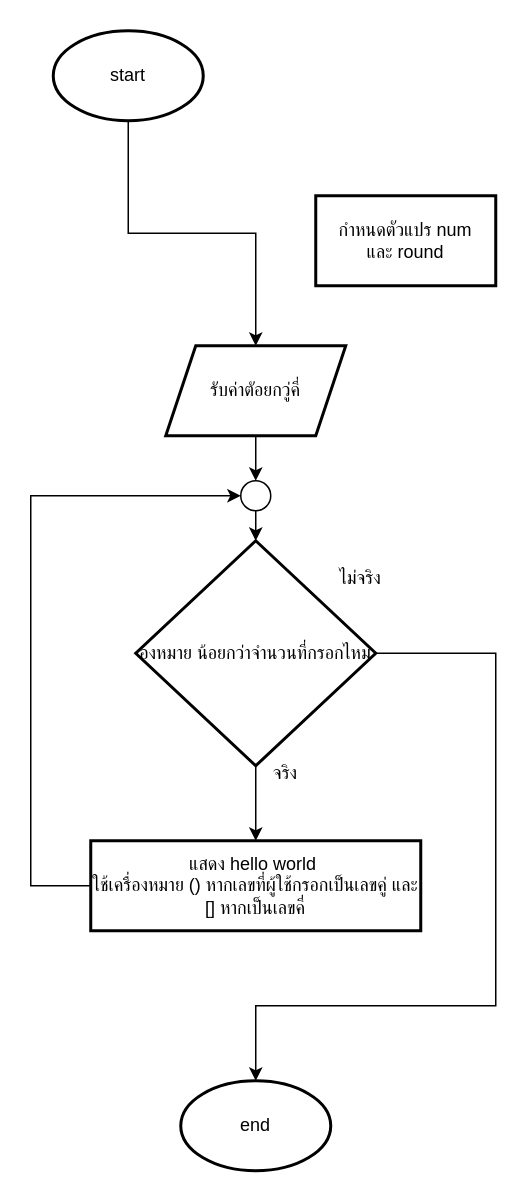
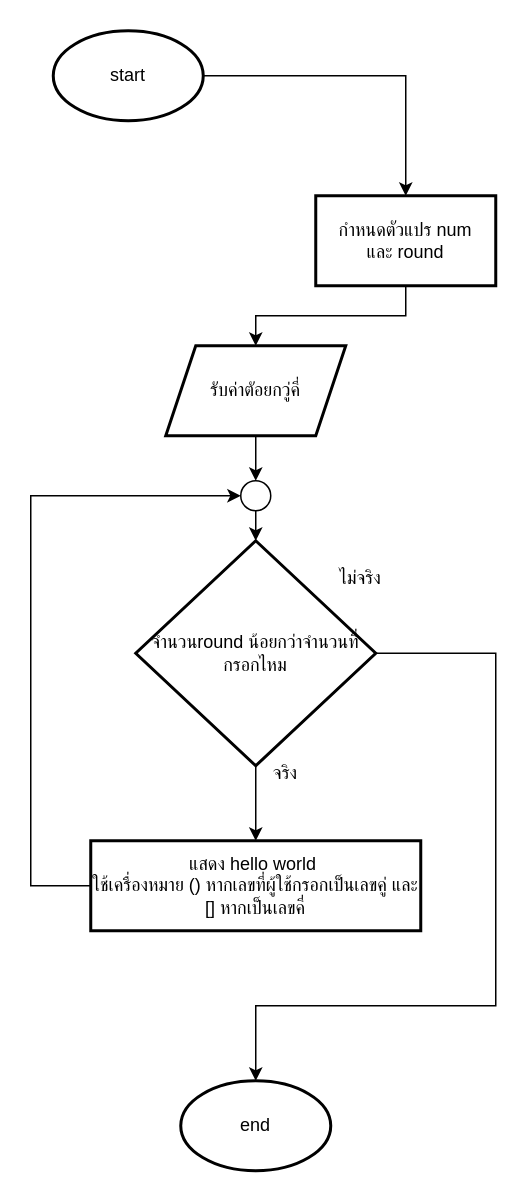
edge "start" -> "รับค่าตัอยกวู่คี่": now "start" -> "กำหนดตัวแปร num และ round"
edge "กำหนดตัวแปร num และ round" -> "รับค่าตัอยกวู่คี่": added
node "องหมาย น้อยกว่าจำนวนที่กรอกไหม": label "องหมาย น้อยกว่าจำนวนที่กรอกไหม" -> "จำนวนround น้อยกว่าจำนวนที่กรอกไหม"
